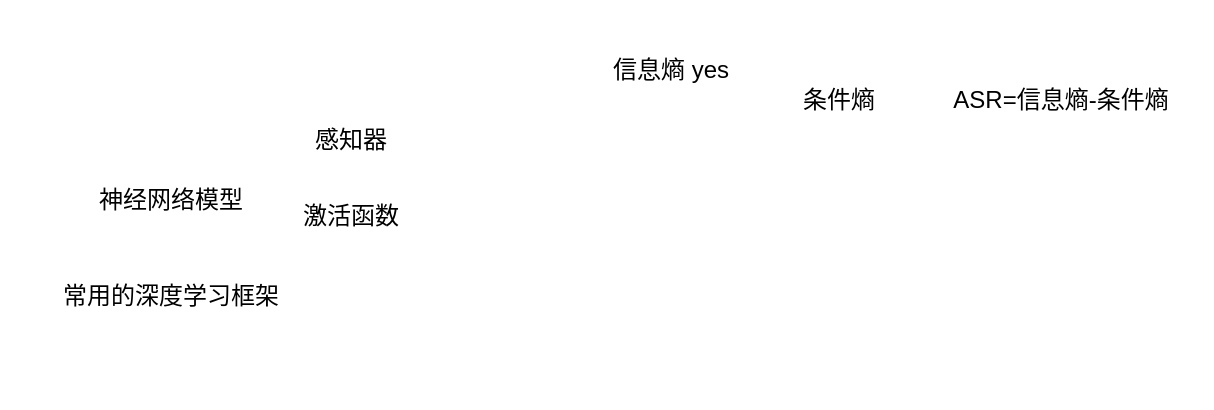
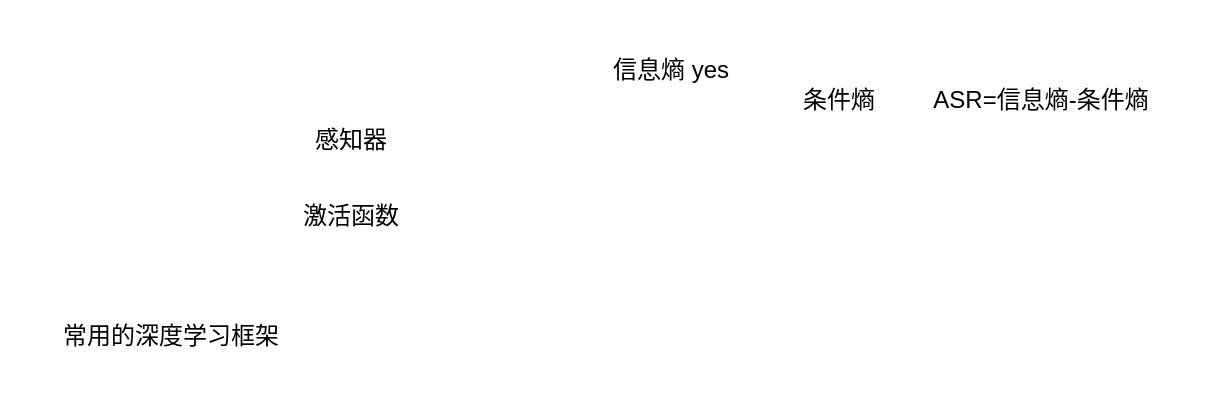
node "ASR=信息熵-条件熵": moved (1061, 101) -> (1041, 101)
node "神经网络模型": removed
node "常用的深度学习框架": moved (171, 297) -> (171, 337)
